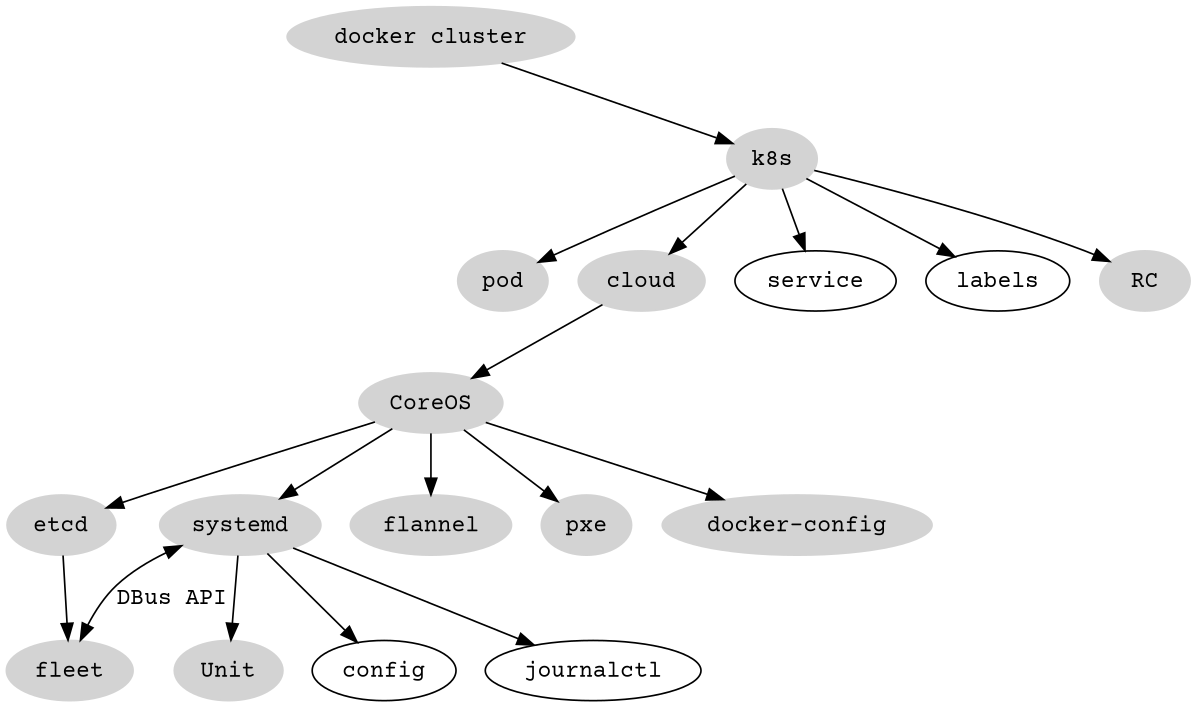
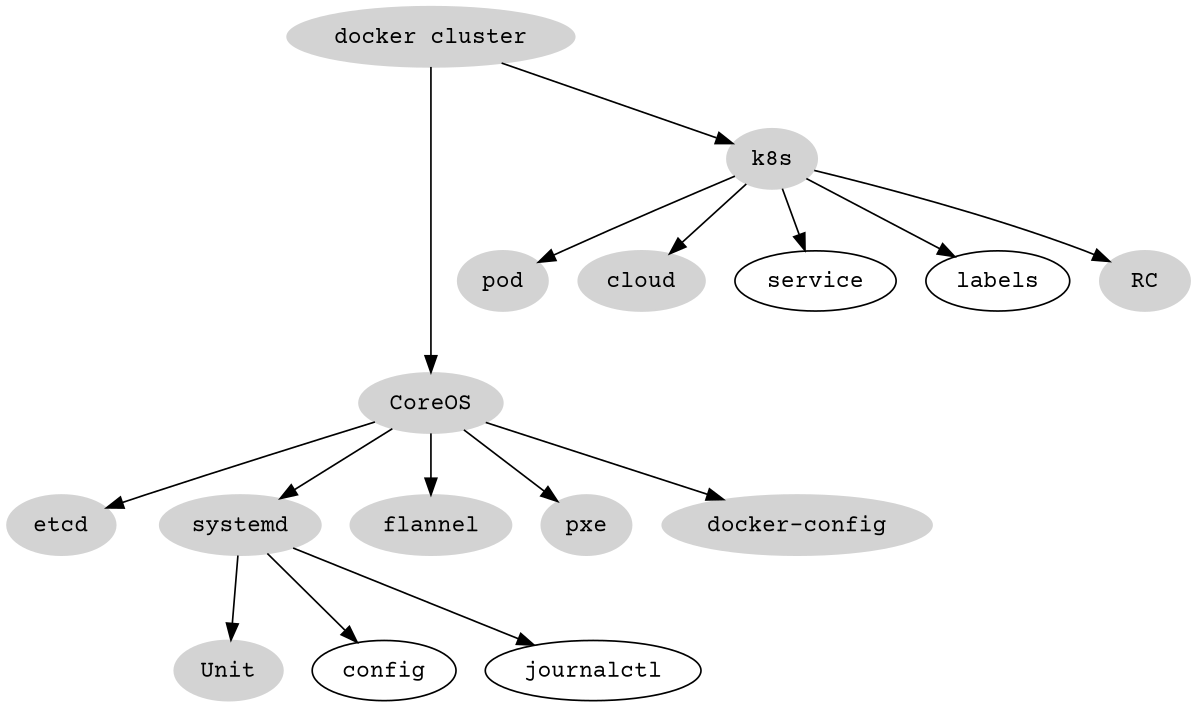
edge "cloud" -> "CoreOS": now "docker cluster" -> "CoreOS"
node "fleet": removed
